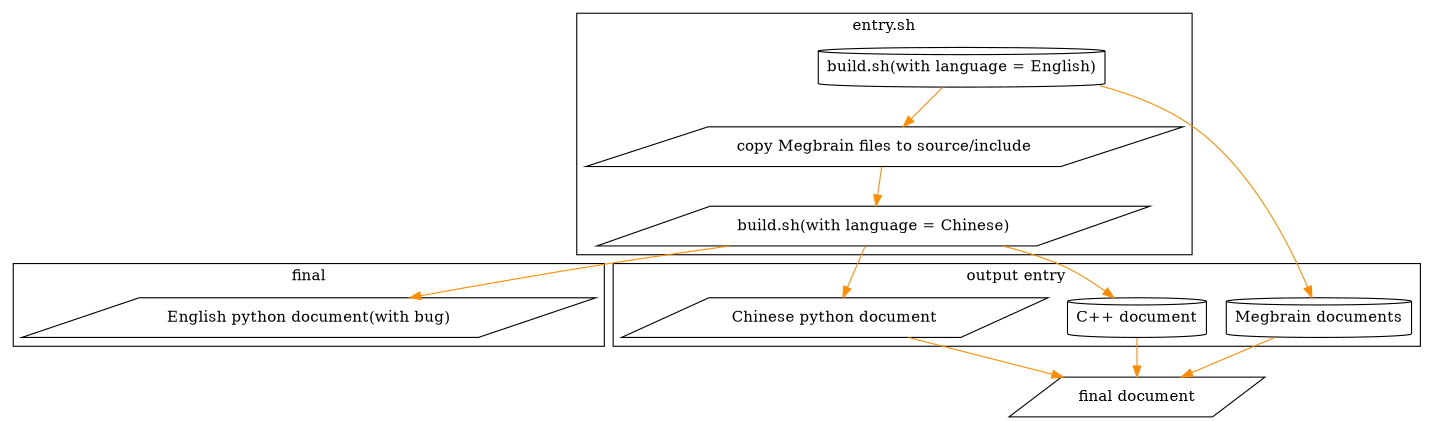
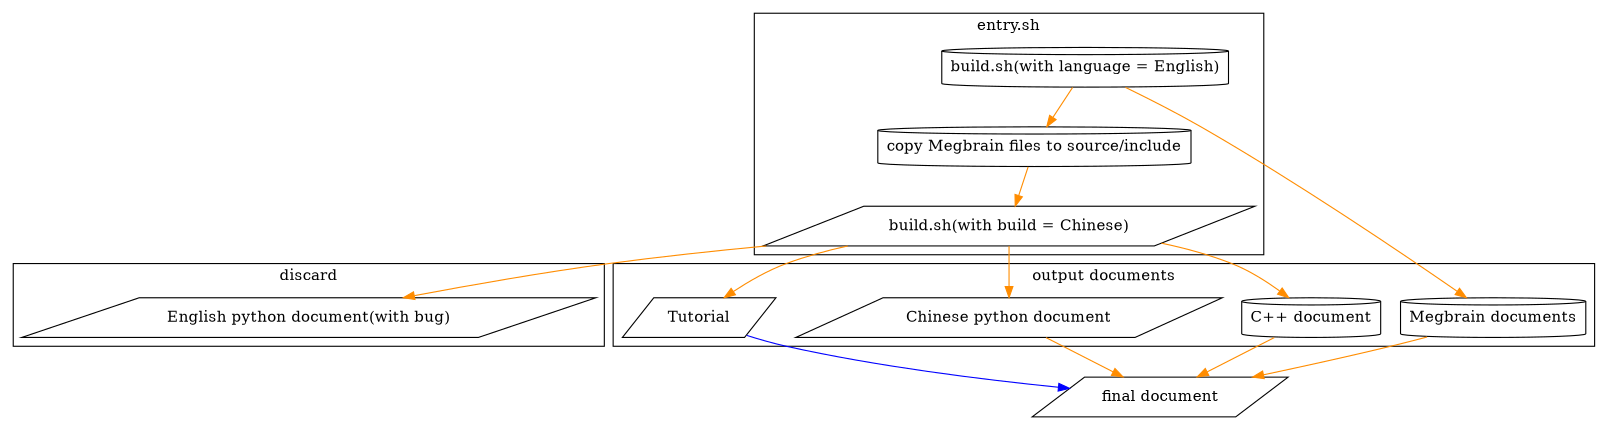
node "copy Megbrain files to source/include": shape parallelogram -> cylinder
node "build.sh(with language = Chinese)": label "build.sh(with language = Chinese)" -> "build.sh(with build = Chinese)"
cluster "final": label "final" -> "discard"
cluster "output entry": label "output entry" -> "output documents"
node "Tutorial": added
